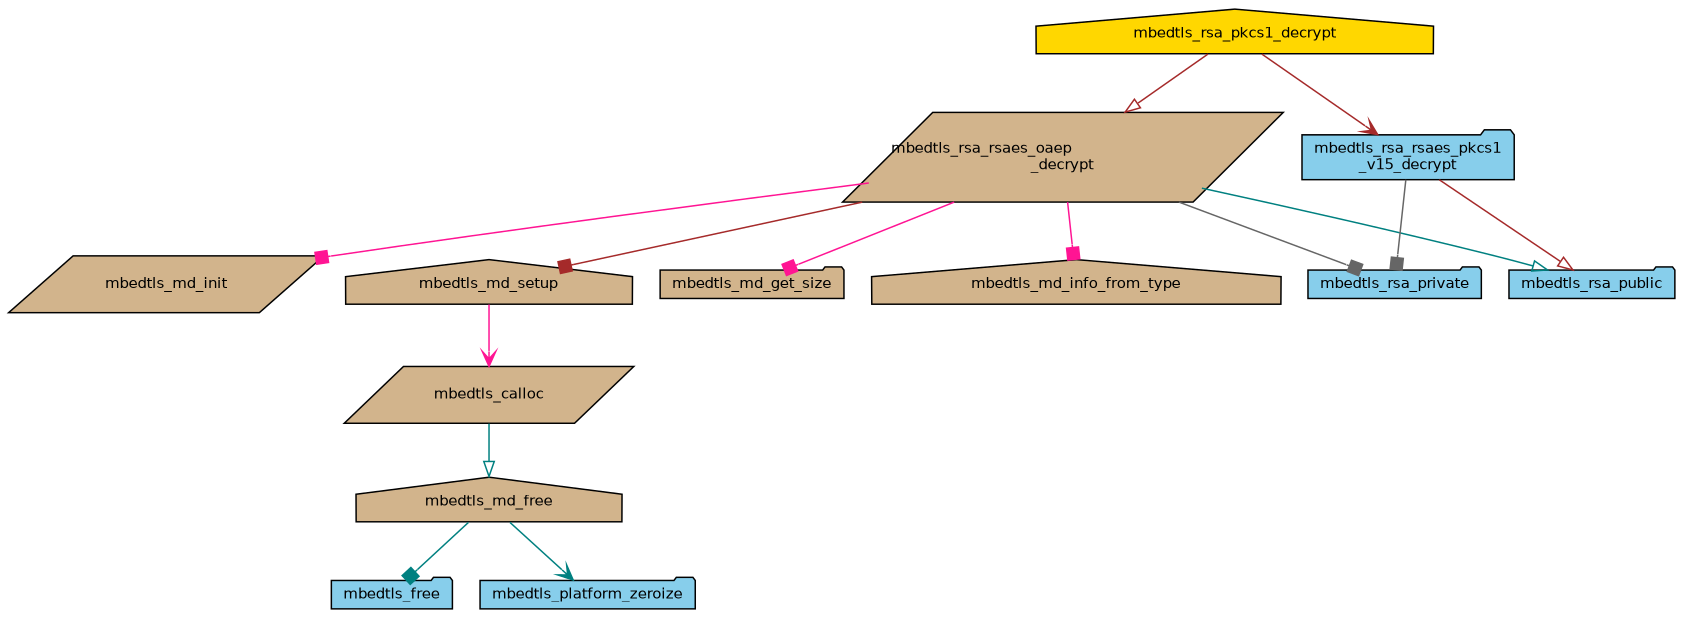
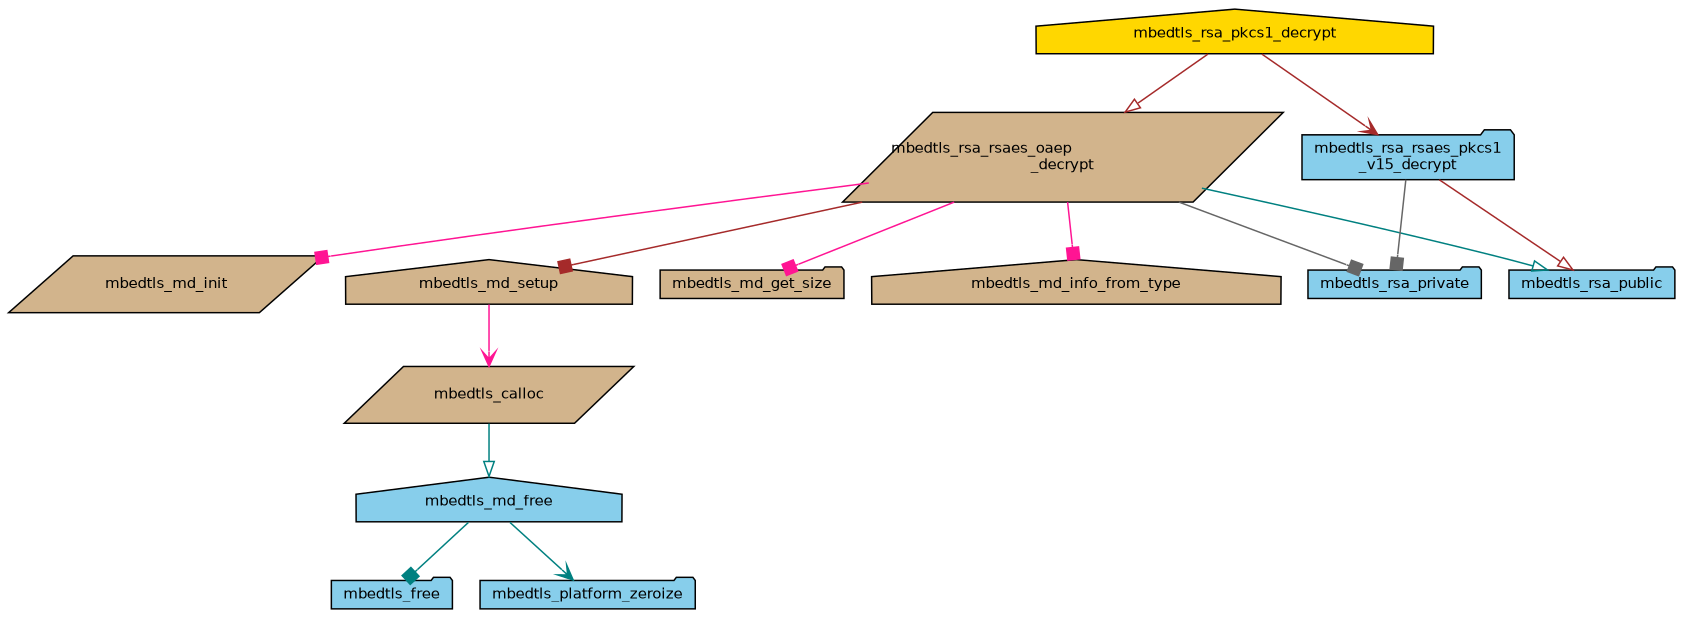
node "mbedtls_md_free": fillcolor tan -> skyblue
